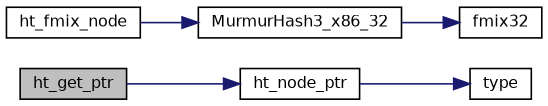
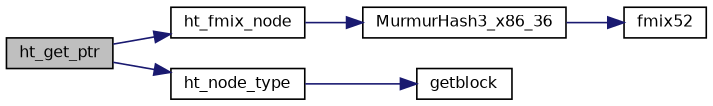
node "MurmurHash3_x86_32": label "MurmurHash3_x86_32" -> "MurmurHash3_x86_36"
node "fmix32": label "fmix32" -> "fmix52"
edge "ht_get_ptr" -> "ht_fmix_node": added
node "ht_node_ptr": label "ht_node_ptr" -> "ht_node_type"
node "type": label "type" -> "getblock"
